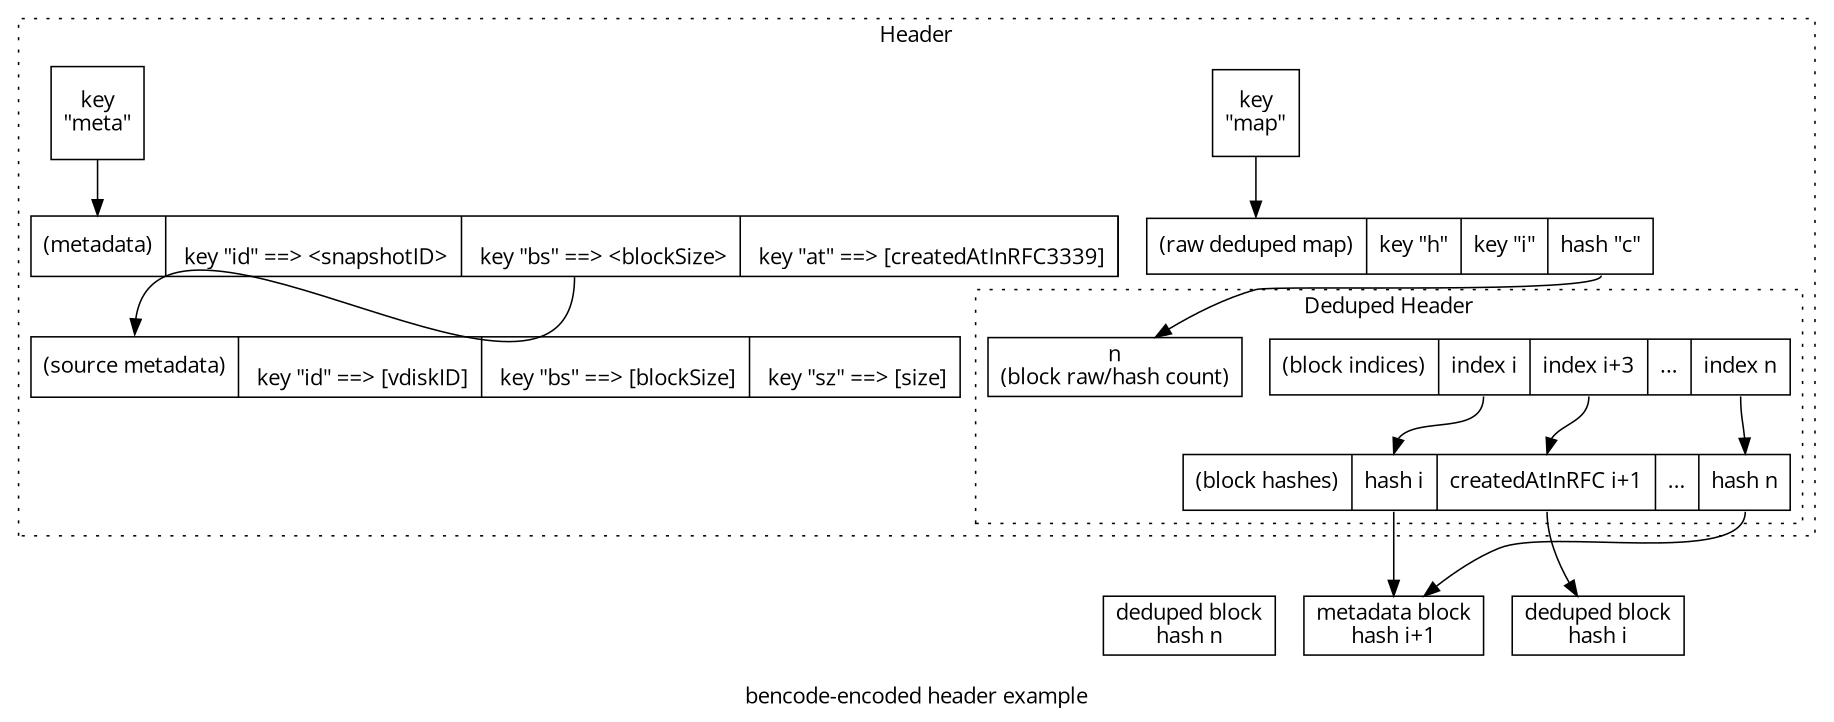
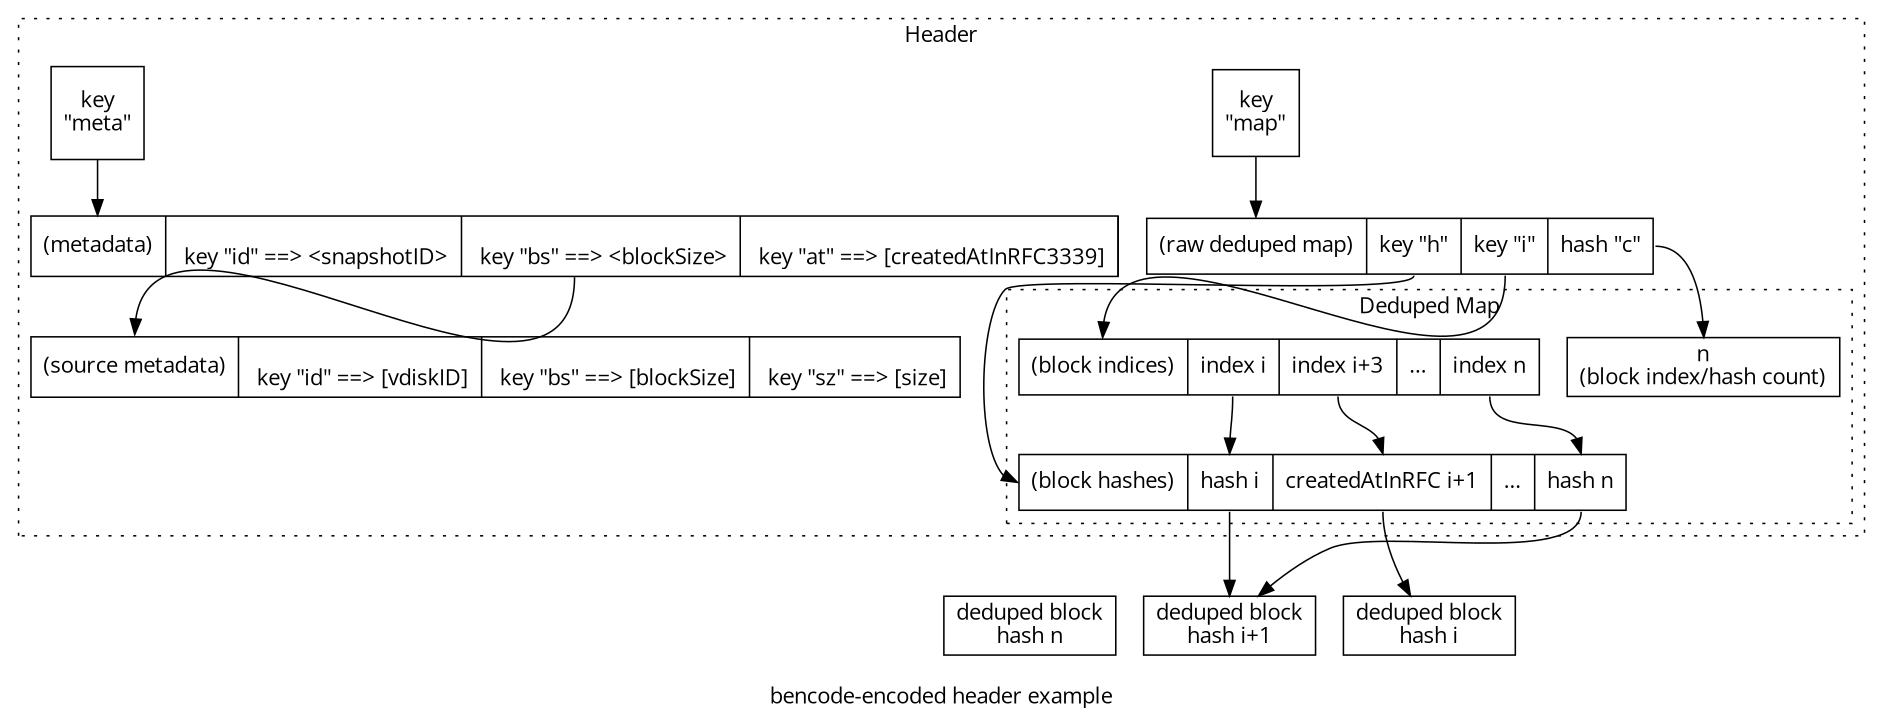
cluster "Deduped Header": label "Deduped Header" -> "Deduped Map"
edge "(raw deduped map)" -> "(block indices)": added
edge "(raw deduped map)" -> "(block hashes)": added
node "n (block raw/hash count)": label "n (block raw/hash count)" -> "n (block index/hash count)"
node "metadata block hash i+1": label "metadata block hash i+1" -> "deduped block hash i+1"
